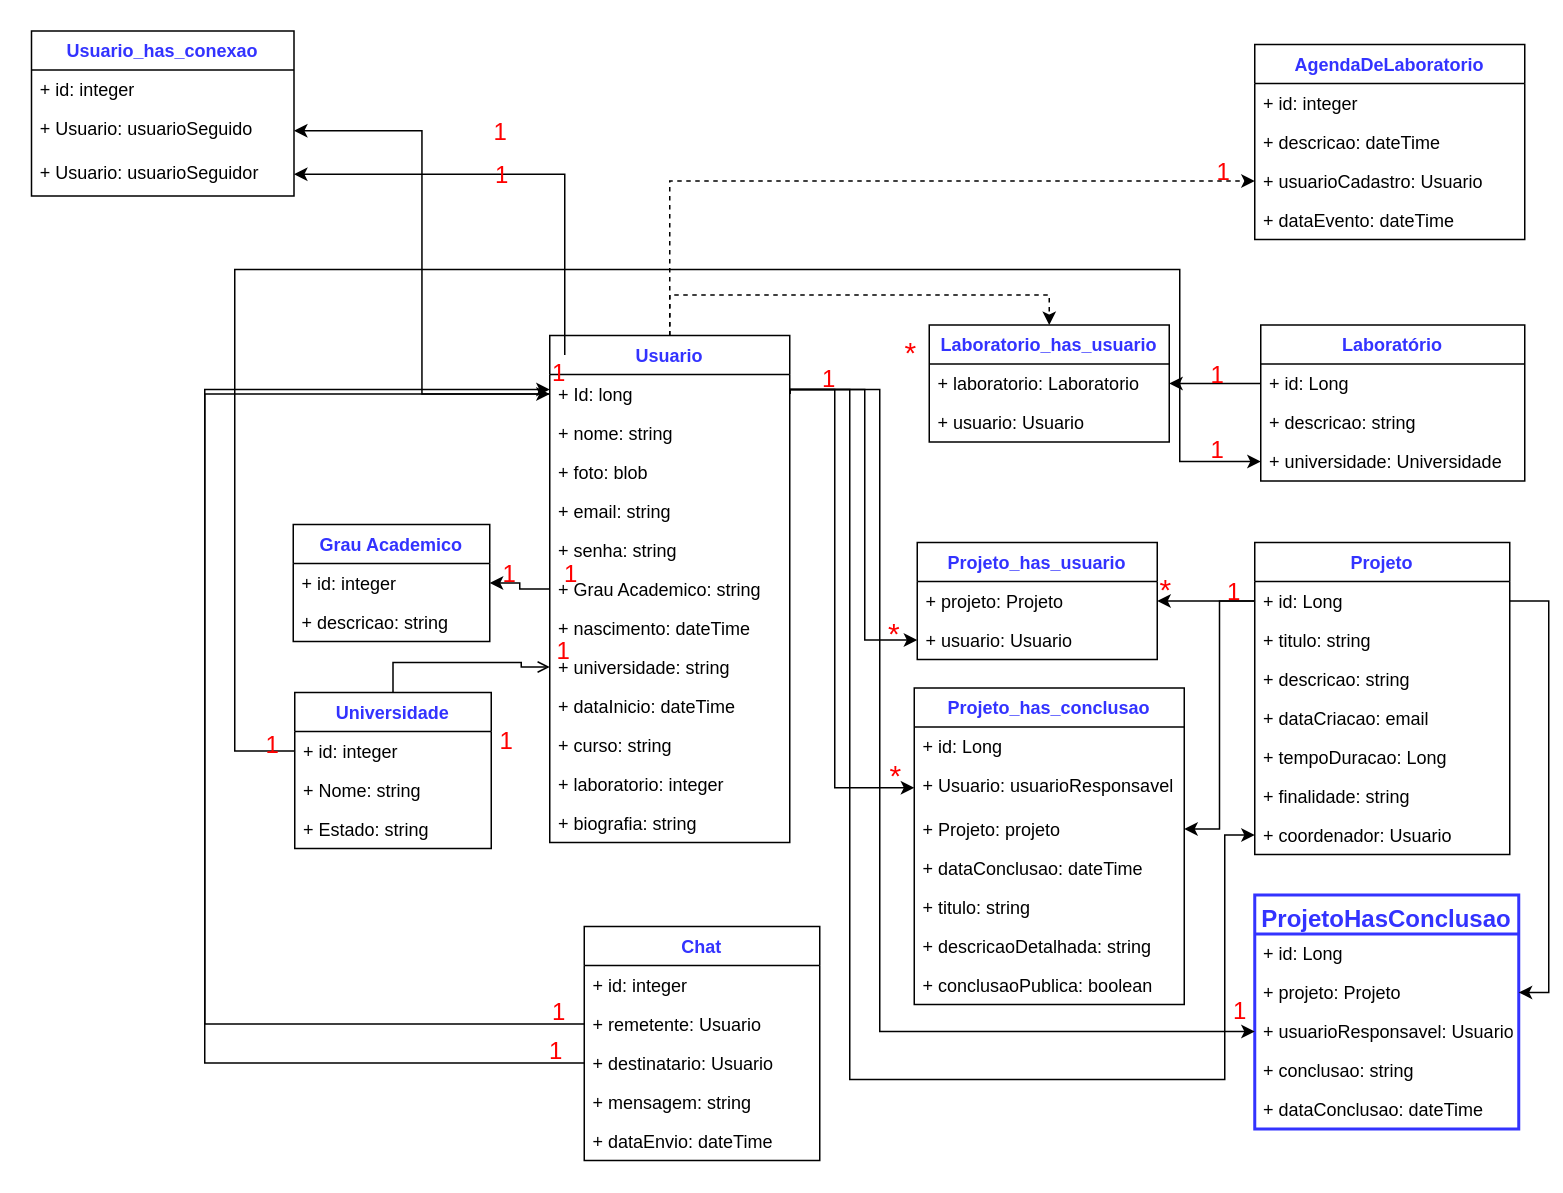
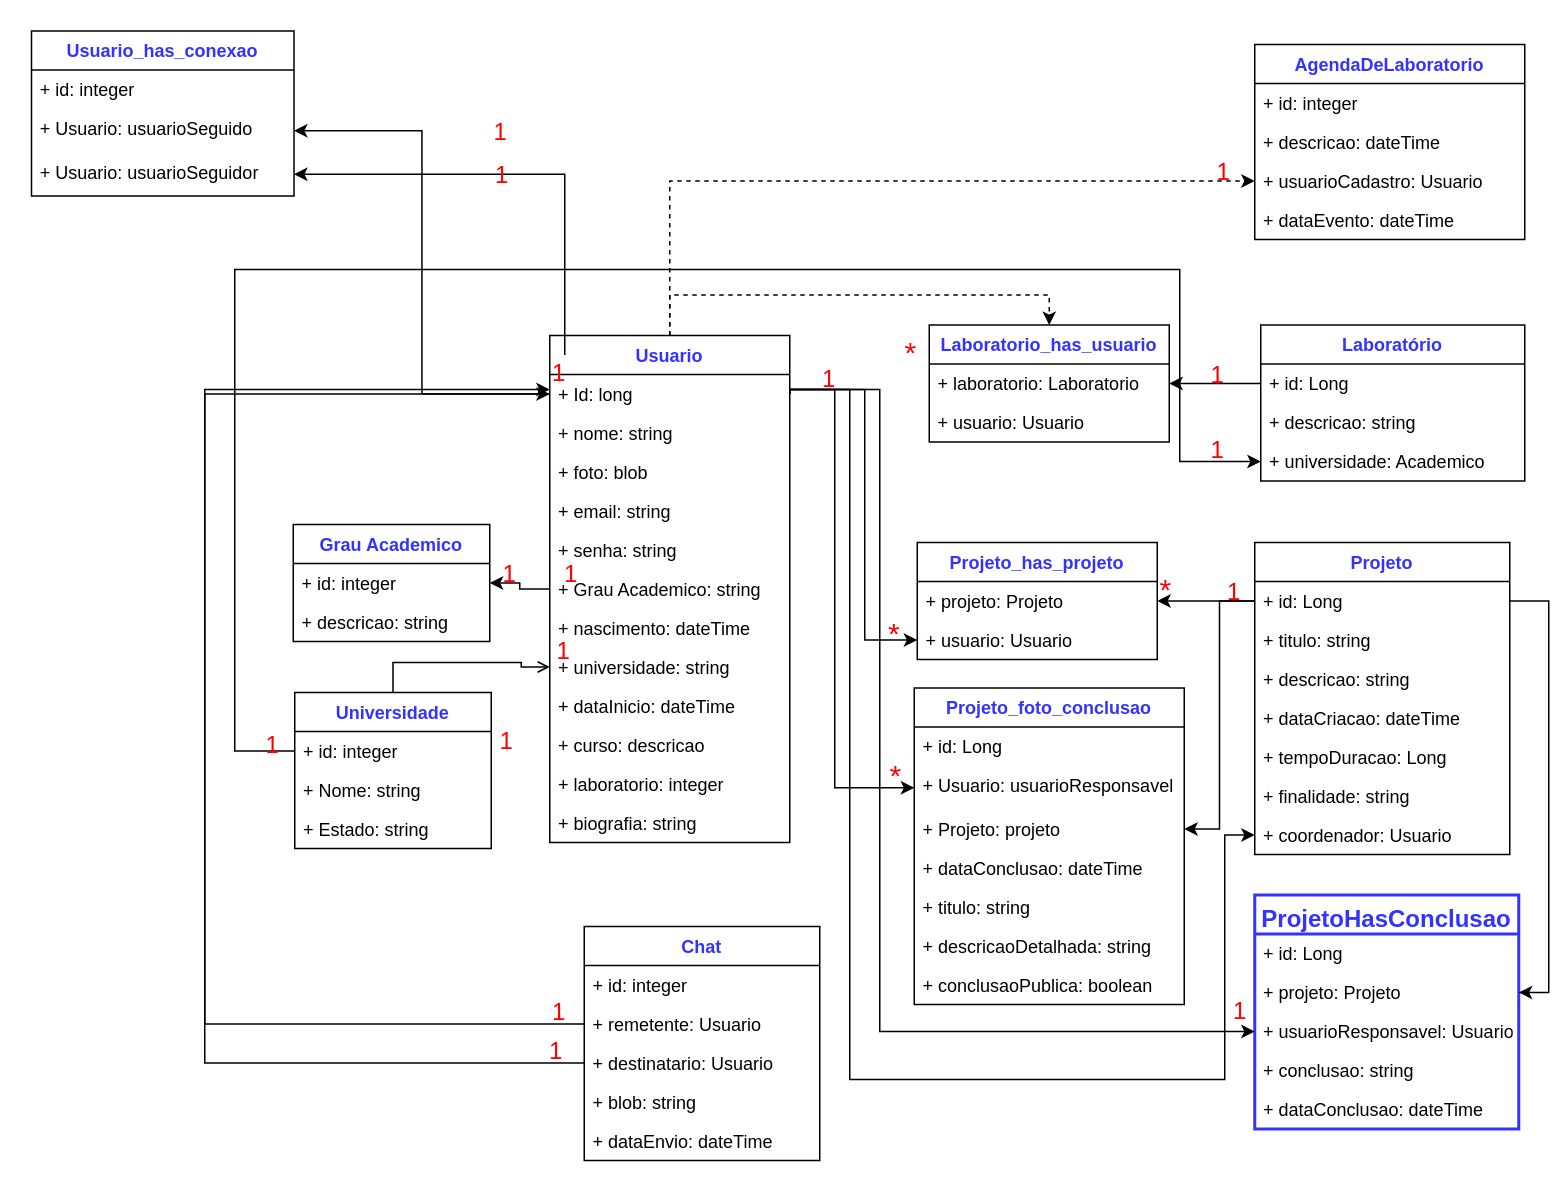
node "+ universidade: Universidade": label "+ universidade: Universidade" -> "+ universidade: Academico"
node "Projeto_has_usuario": label "Projeto_has_usuario" -> "Projeto_has_projeto"
node "Projeto_has_conclusao": label "Projeto_has_conclusao" -> "Projeto_foto_conclusao"
node "+ dataCriacao: email": label "+ dataCriacao: email" -> "+ dataCriacao: dateTime"
node "+ curso: string": label "+ curso: string" -> "+ curso: descricao"
node "+ mensagem: string": label "+ mensagem: string" -> "+ blob: string"
